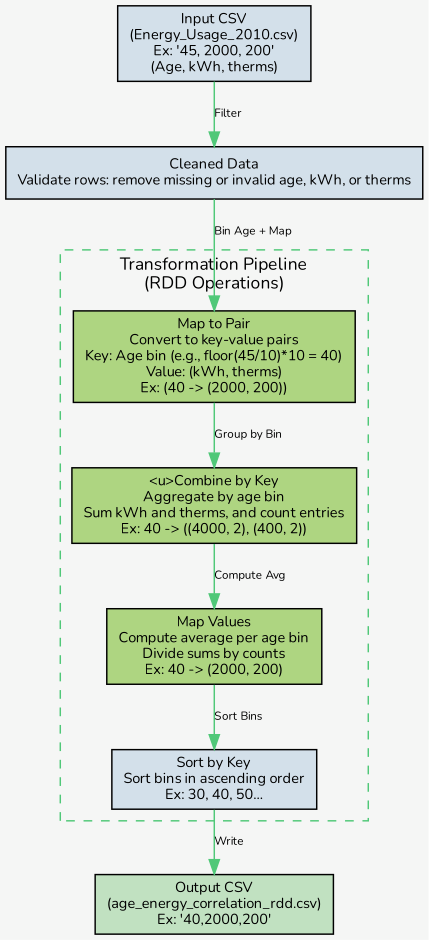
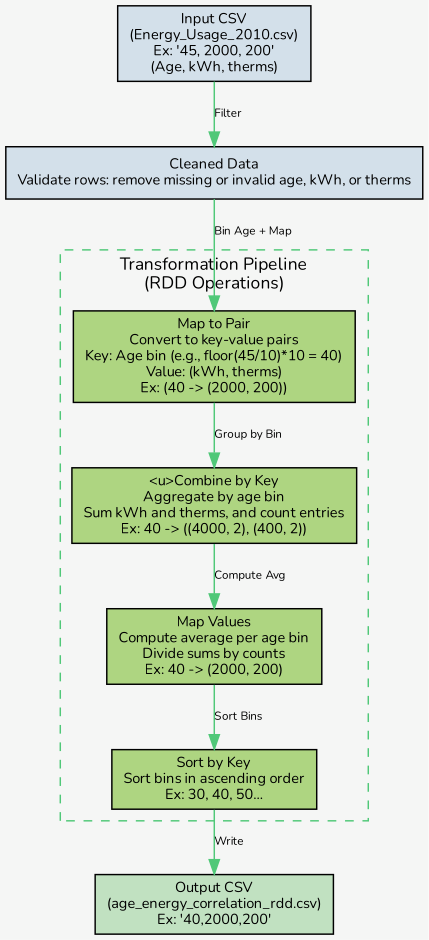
node "Sort by Key Sort bins in ascending order Ex: 30, 40, 50...": fillcolor #d3e0ea -> #aed581
